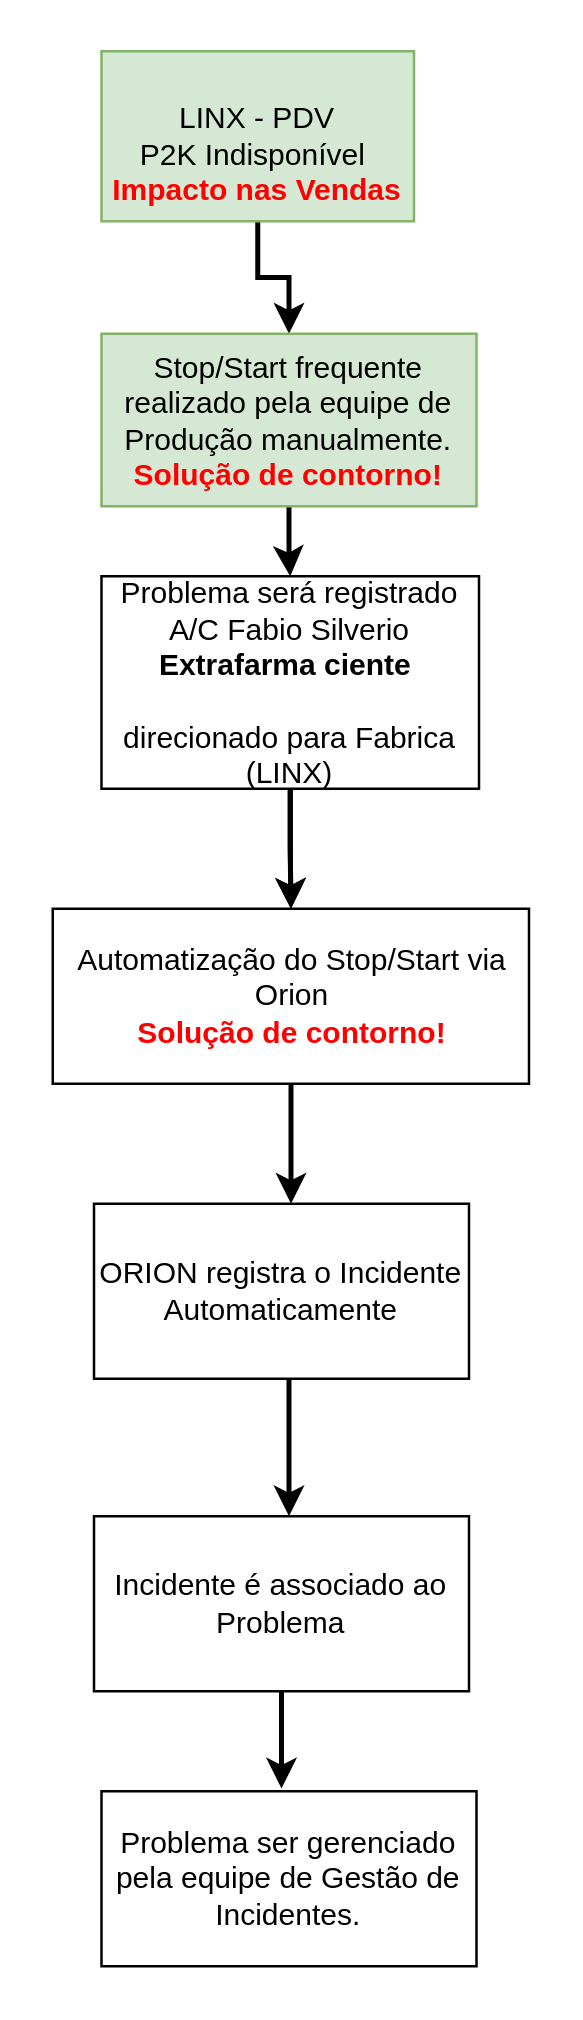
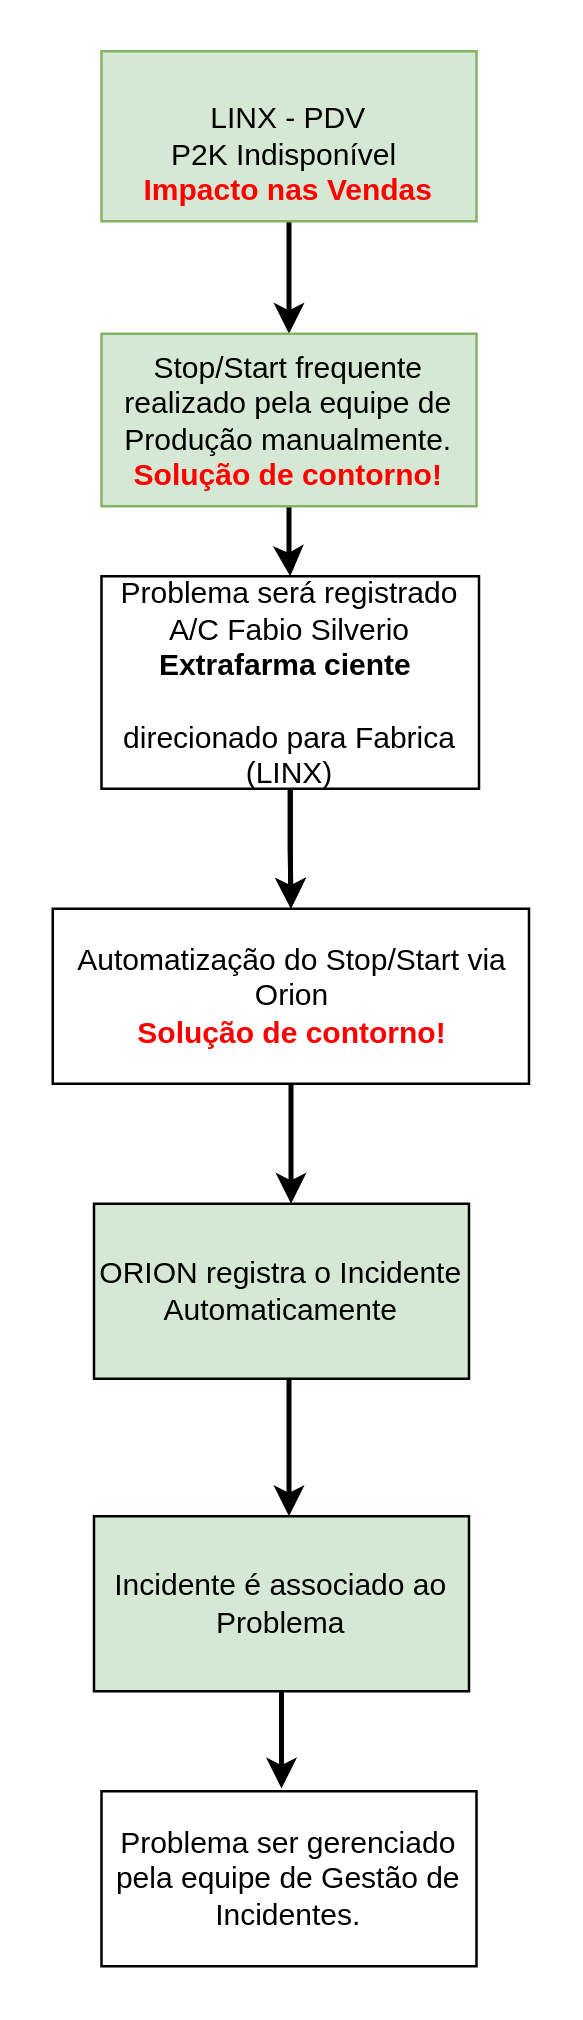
node "LINX - PDV P2K Indisponível Impacto nas Vendas": size 313x170 -> 375x170
node "ORION registra o Incidente Automaticamente": fillcolor #ffffff -> #d5e8d4
node "Incidente é associado ao Problema": fillcolor #ffffff -> #d5e8d4
